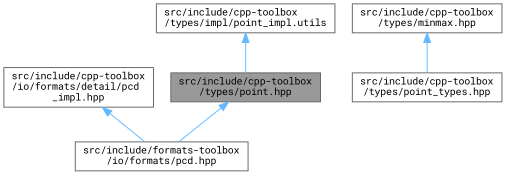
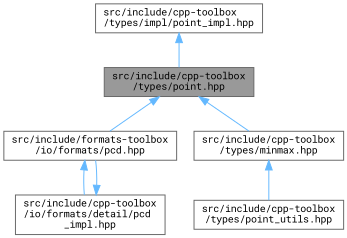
node "src/include/cpp-toolbox /types/impl/point_impl.utils": label "src/include/cpp-toolbox /types/impl/point_impl.utils" -> "src/include/cpp-toolbox /types/impl/point_impl.hpp"
node "src/include/cpp-toolbox /types/point_types.hpp": label "src/include/cpp-toolbox /types/point_types.hpp" -> "src/include/cpp-toolbox /types/point_utils.hpp"
edge "src/include/cpp-toolbox /types/minmax.hpp" -> "src/include/cpp-toolbox /types/point.hpp": added
edge "src/include/cpp-toolbox /io/formats/detail/pcd _impl.hpp" -> "src/include/formats-toolbox /io/formats/pcd.hpp": added
